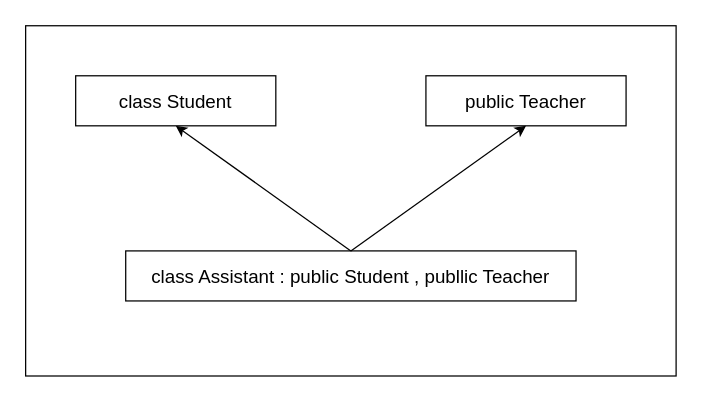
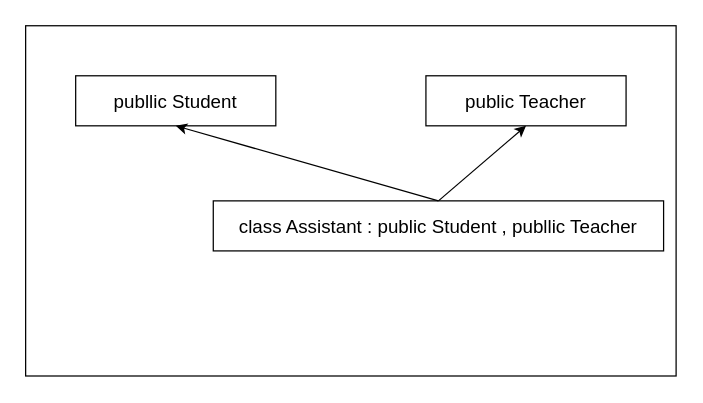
node "class Student": label "class Student" -> "publlic Student"
node "class Assistant : public Student , publlic Teacher": moved (351, 276) -> (438, 226)
